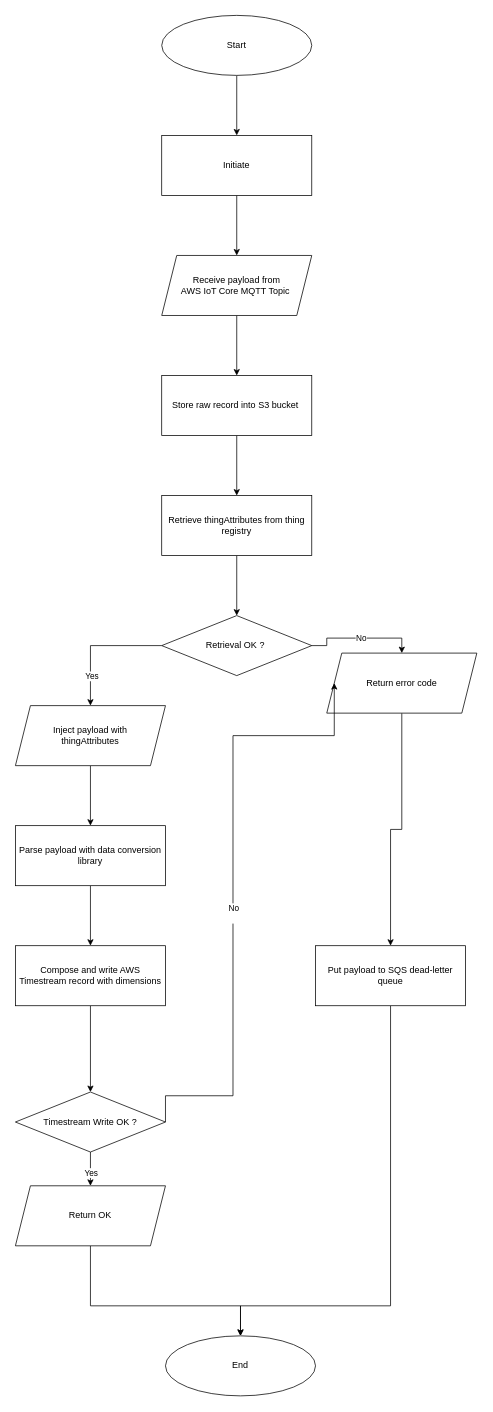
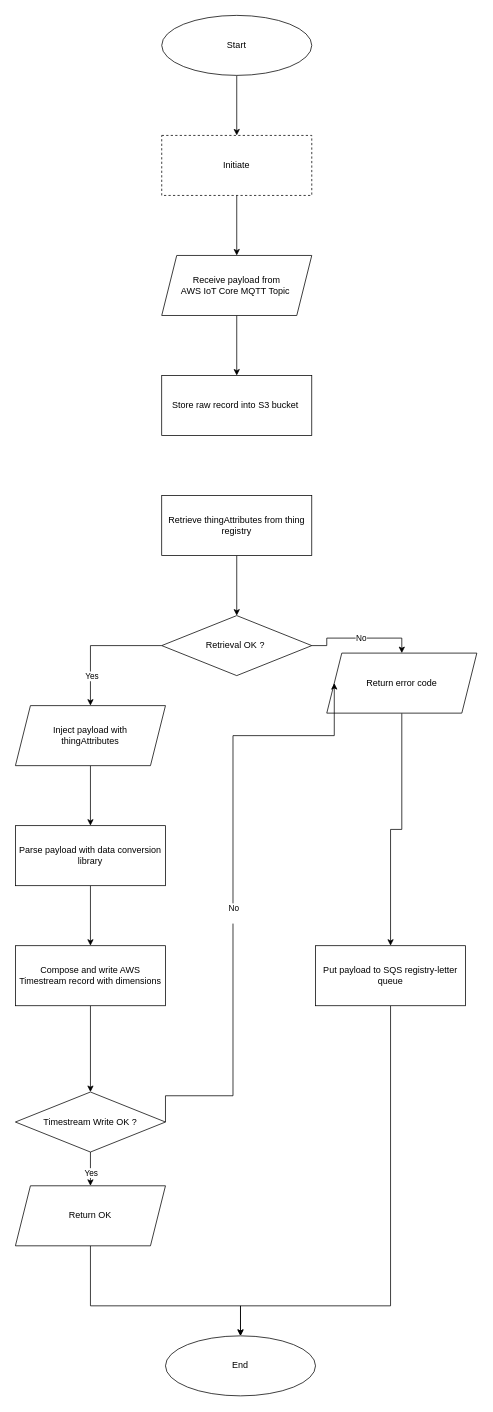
node "Initiate": style solid -> dashed
edge "Store raw record into S3 bucket" -> "Retrieve thingAttributes from thing registry": removed
node "Put payload to SQS dead-letter queue": label "Put payload to SQS dead-letter queue" -> "Put payload to SQS registry-letter queue"
